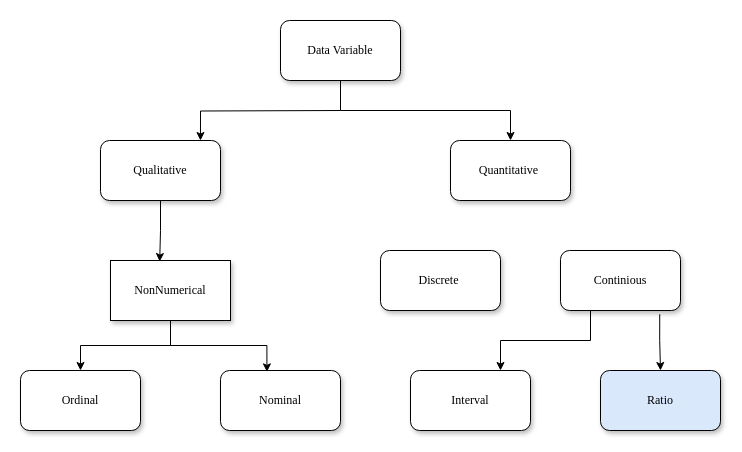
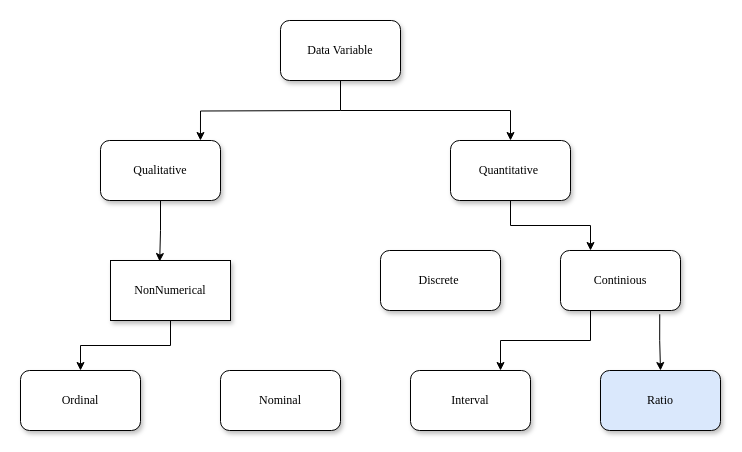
edge "Quantitative" -> "Continious": added
edge "NonNumerical" -> "Nominal": removed
